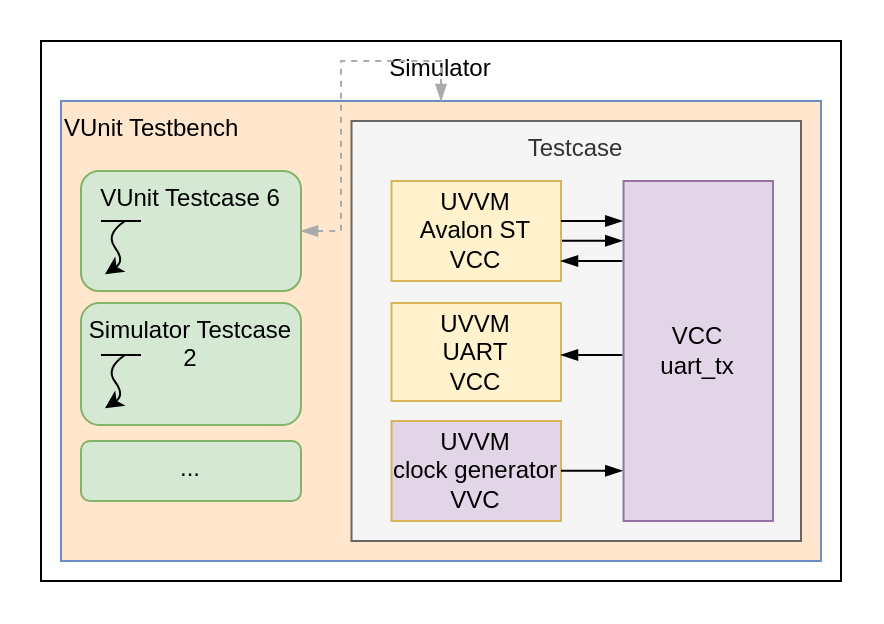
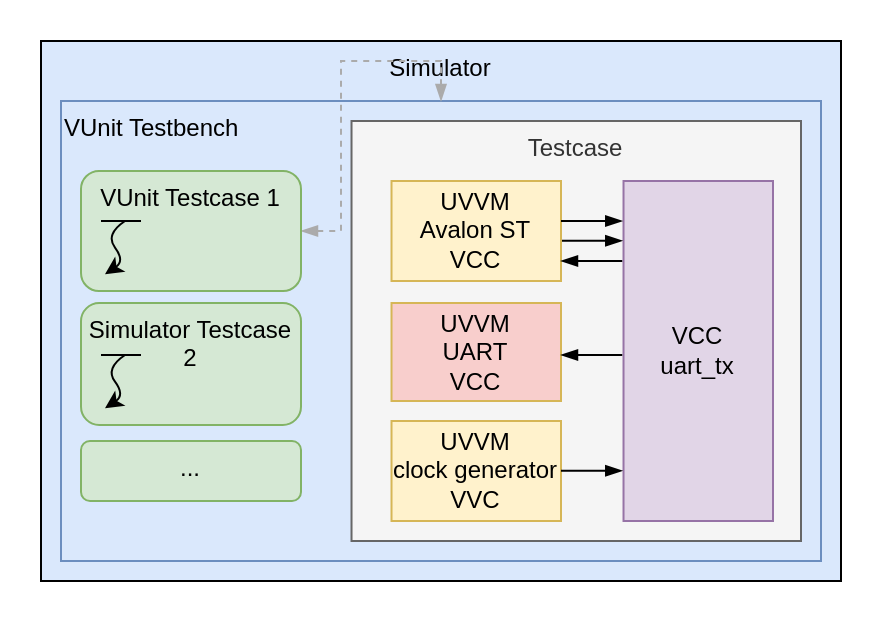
node "Simulator": fillcolor #ffffff -> #dae8fc
node "VUnit Testbench": fillcolor #ffe6cc -> #dae8fc
node "VUnit Testcase 6": label "VUnit Testcase 6" -> "VUnit Testcase 1"
node "UVVM UART VCC": fillcolor #fff2cc -> #f8cecc
node "UVVM clock generator VVC": fillcolor #e1d5e7 -> #fff2cc
